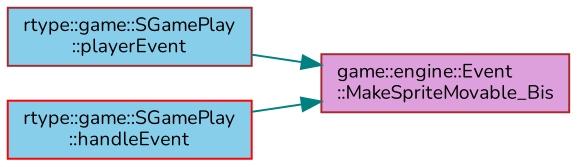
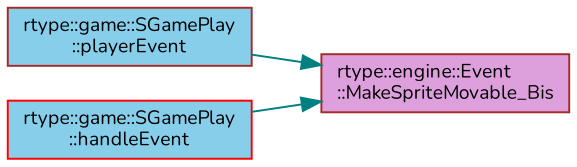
node "game::engine::Event ::MakeSpriteMovable_Bis": label "game::engine::Event ::MakeSpriteMovable_Bis" -> "rtype::engine::Event ::MakeSpriteMovable_Bis"
